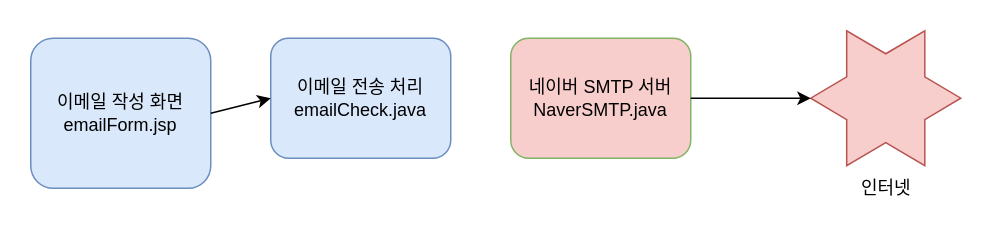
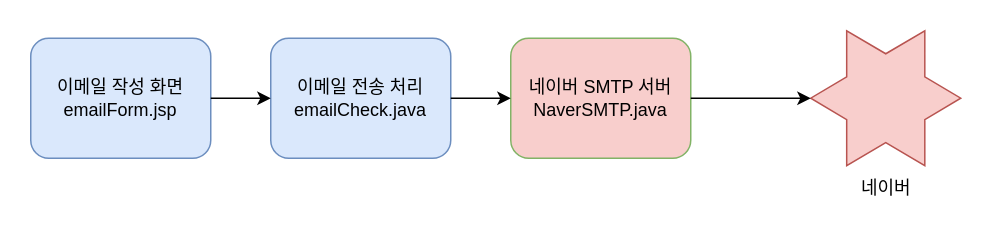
edge "이메일 전송 처리 emailCheck.java" -> "네이버 SMTP 서버 NaverSMTP.java": added
node "이메일 작성 화면 emailForm.jsp": size 180x150 -> 180x120
node "인터넷": label "인터넷" -> "네이버"
